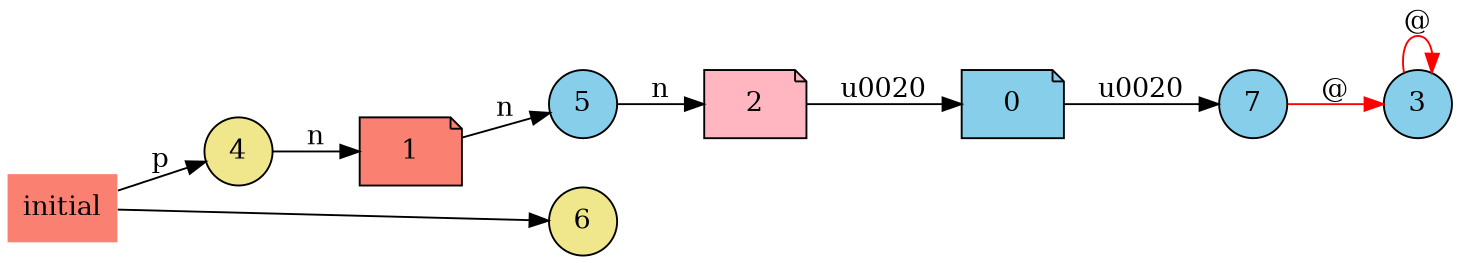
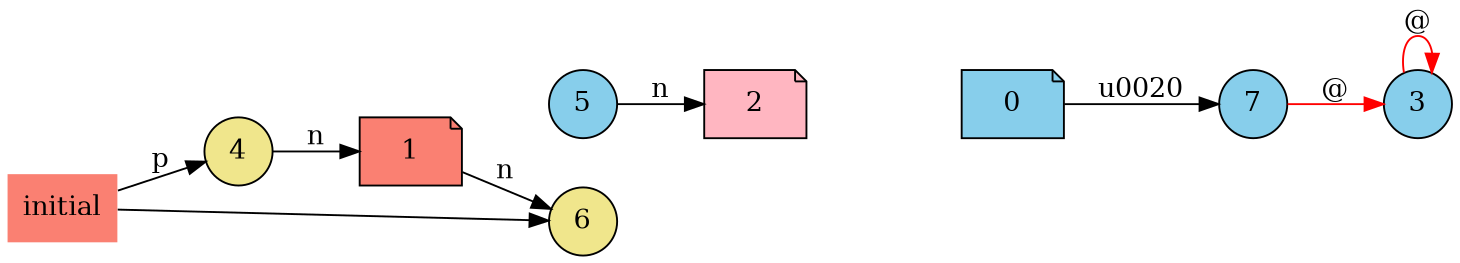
edge "2" -> "0": removed, label "u0020"
edge "1" -> "5": now "1" -> "6"
